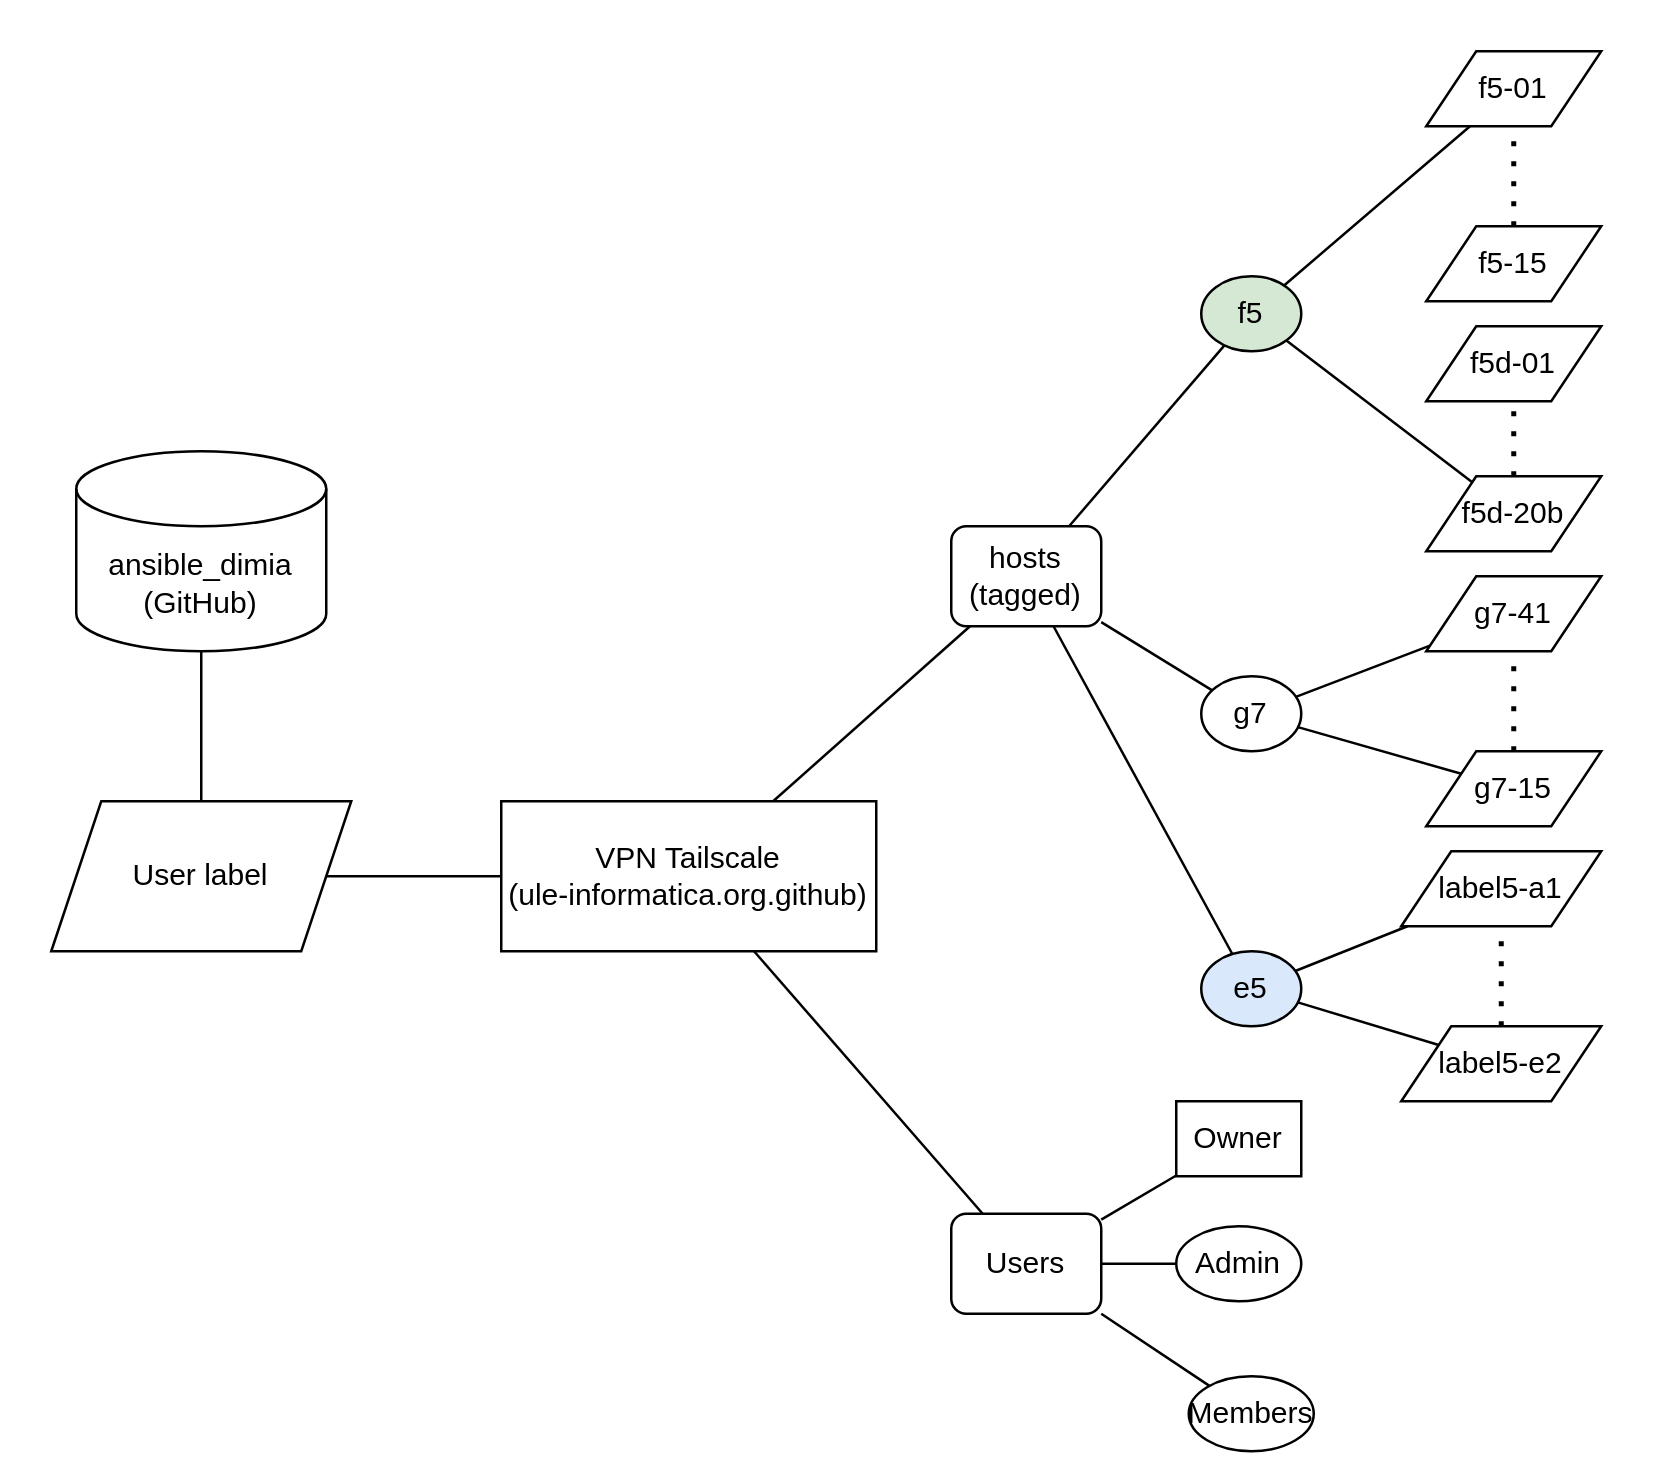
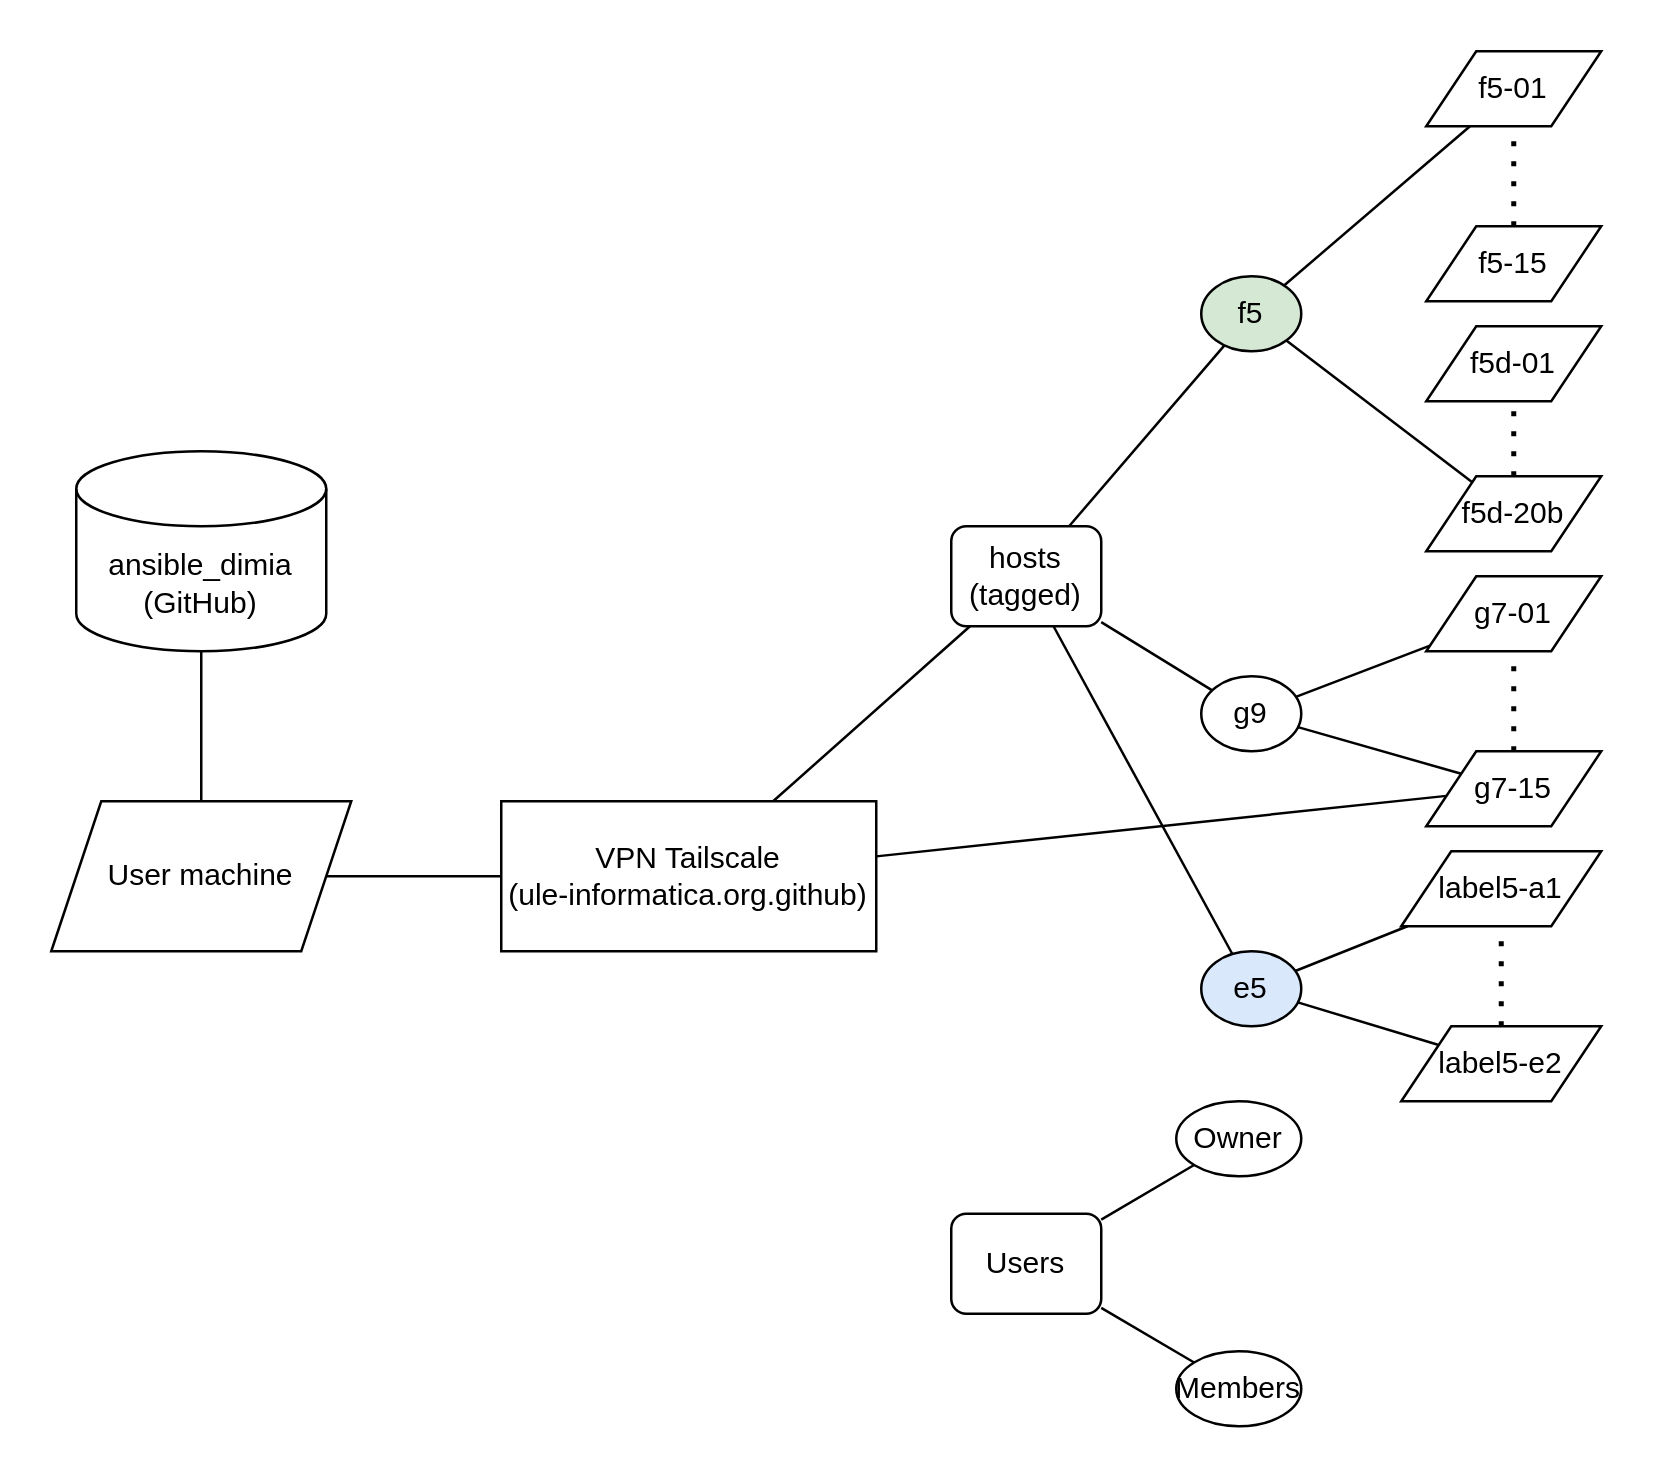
node "g7-41": label "g7-41" -> "g7-01"
node "g7": label "g7" -> "g9"
node "User label": label "User label" -> "User machine"
edge "VPN Tailscale (ule-informatica.org.github)" -- "Users": now "VPN Tailscale (ule-informatica.org.github)" -- "g7-15"
node "Owner": shape rectangle -> ellipse
edge "Users" -- "Admin": removed
node "Admin": removed
node "Members": moved (1251, 1414) -> (1239, 1389)
